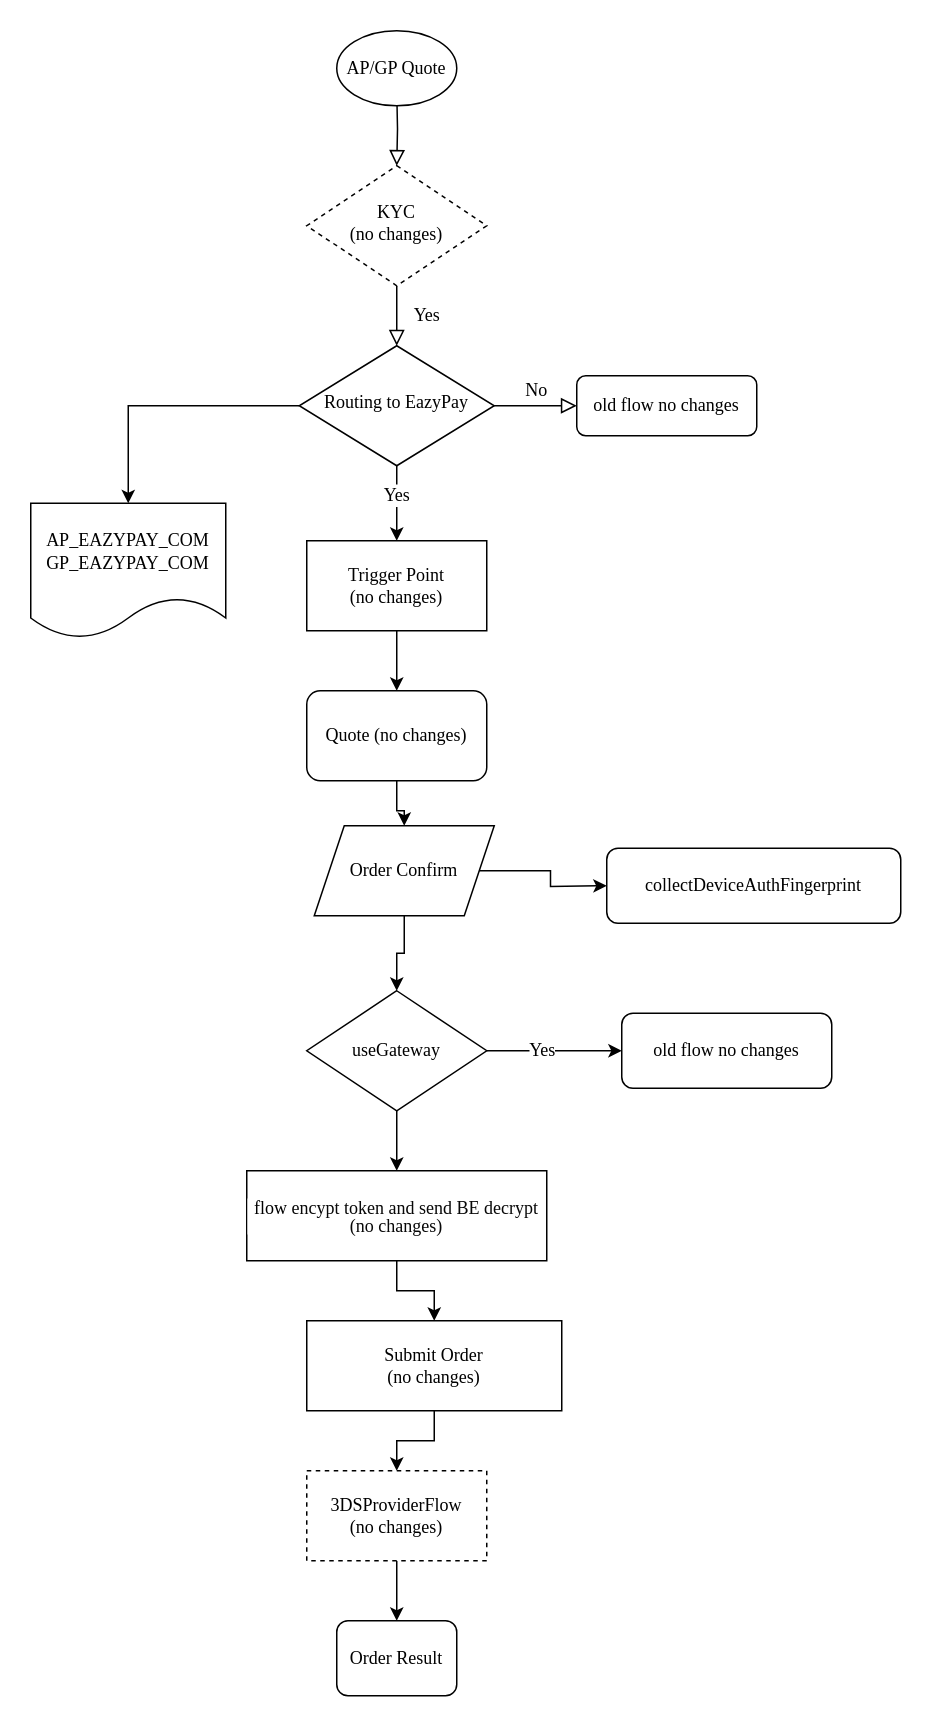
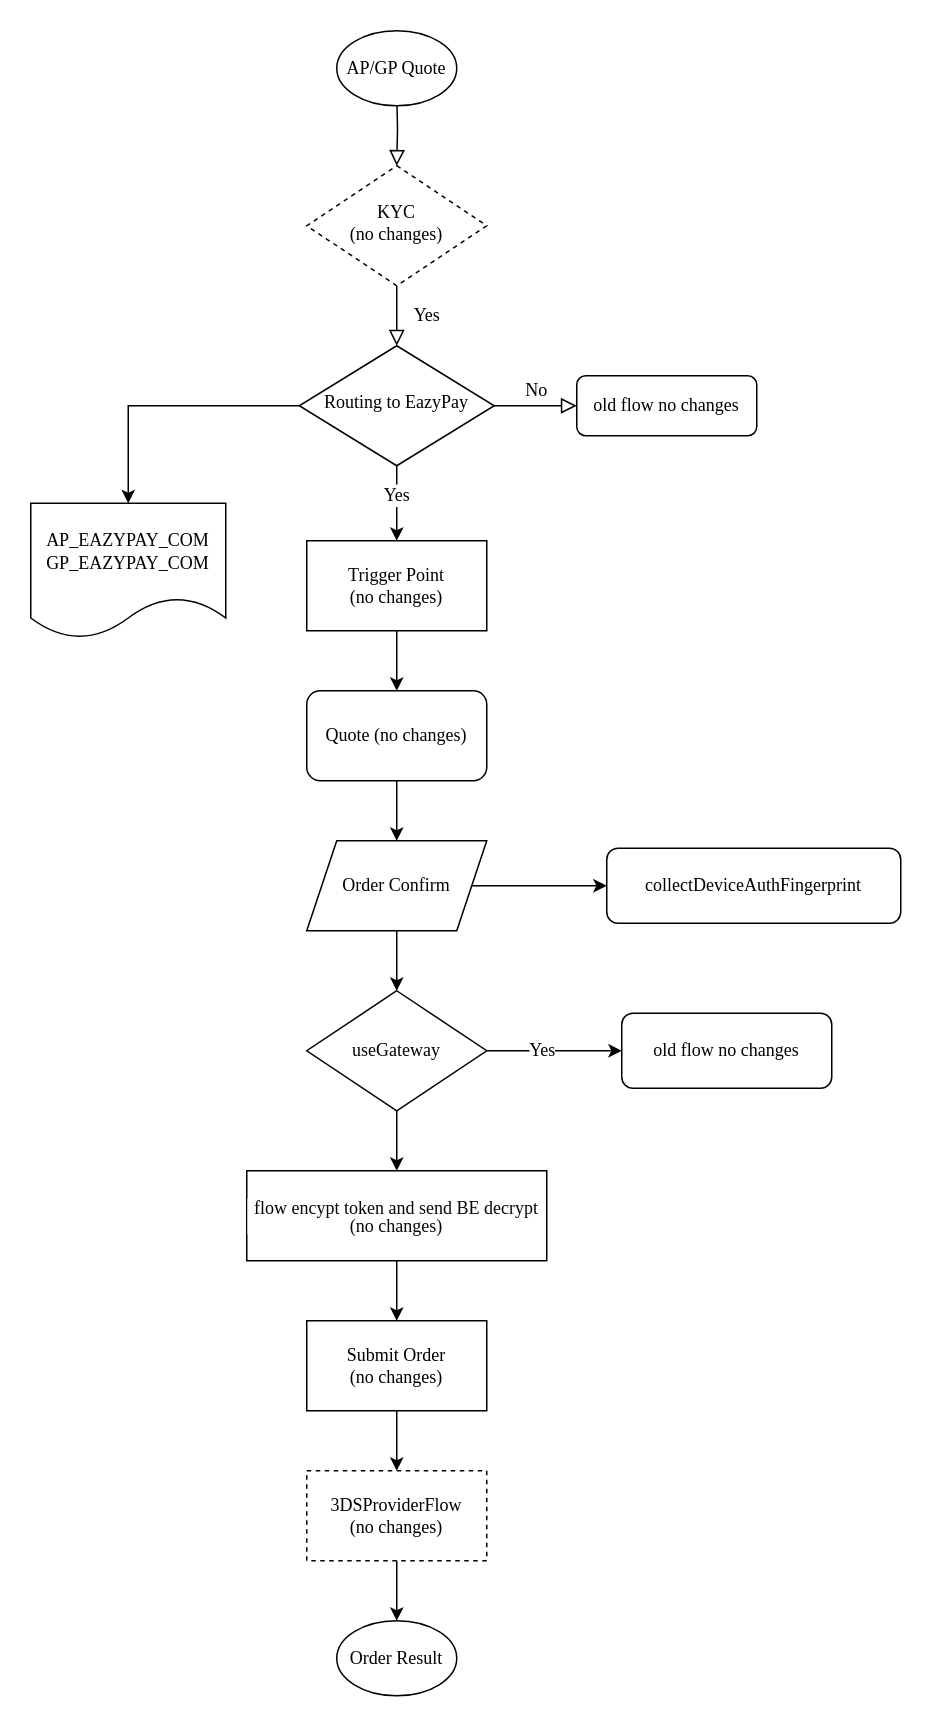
node "Order Confirm": moved (404, 871) -> (397, 886)
node "Submit Order (no changes)": size 255x90 -> 180x90
node "Order Result": shape rounded rectangle -> ellipse
